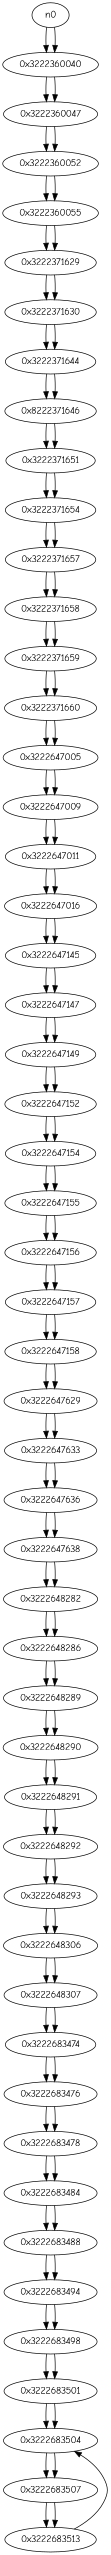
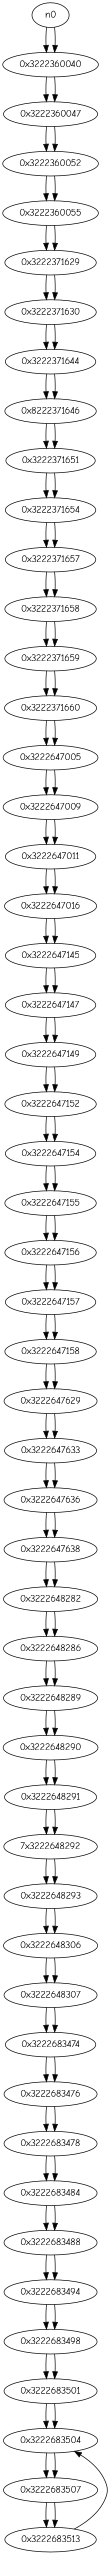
node "0x3222648292": label "0x3222648292" -> "7x3222648292"
